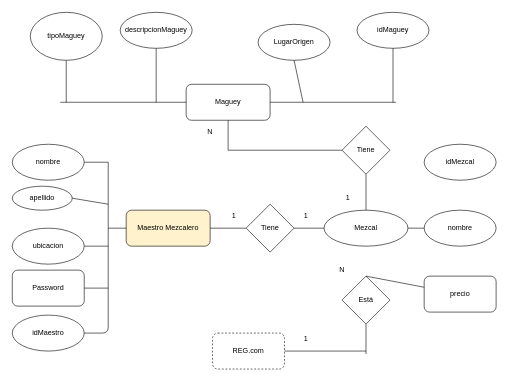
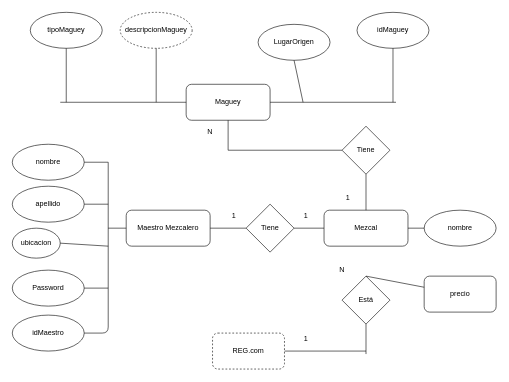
node "descripcionMaguey": style solid -> dashed
node "tipoMaguey": size 72x48 -> 72x36
node "idMezcal": removed
node "apellido": size 60x24 -> 72x36
node "Maestro Mezcalero": fillcolor #fff2cc -> #ffffff
node "Mezcal": shape ellipse -> rounded rectangle
node "ubicacion": size 72x36 -> 48x30
node "Password": shape rounded rectangle -> ellipse
